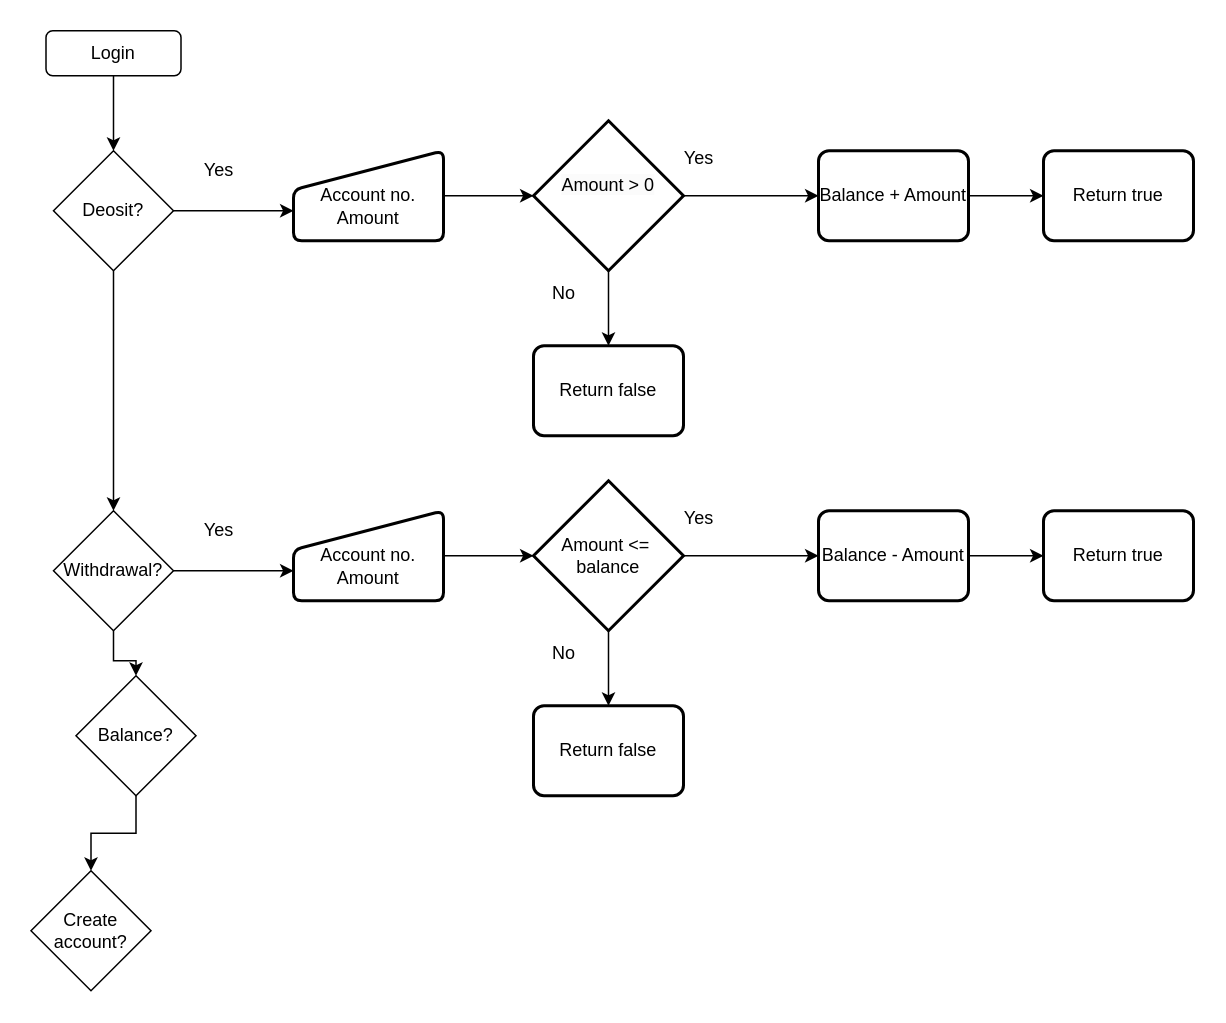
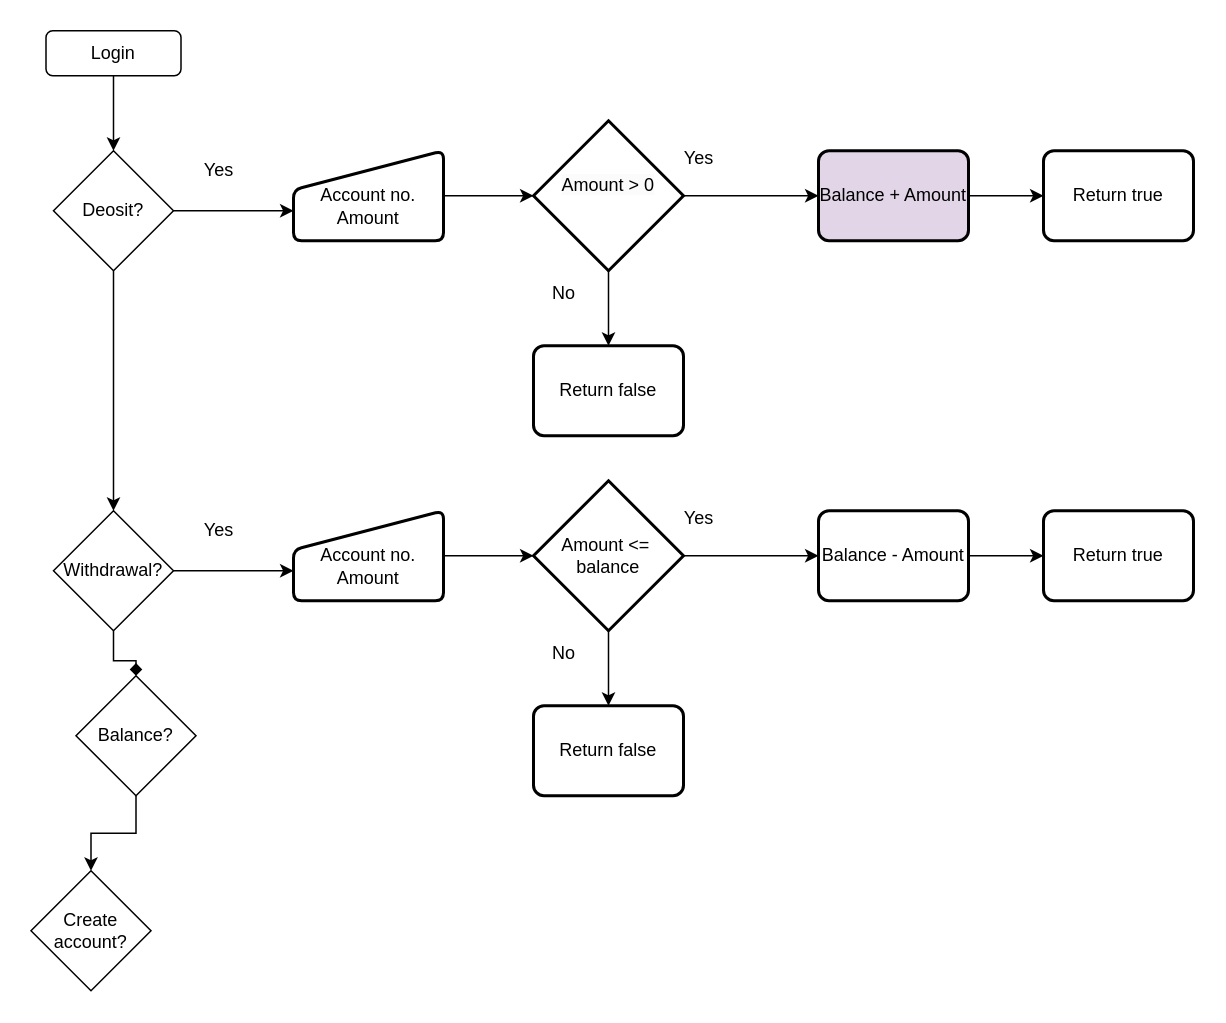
node "Balance + Amount": fillcolor #ffffff -> #e1d5e7
edge "Withdrawal?" -> "Balance?": arrowhead classic -> diamond
